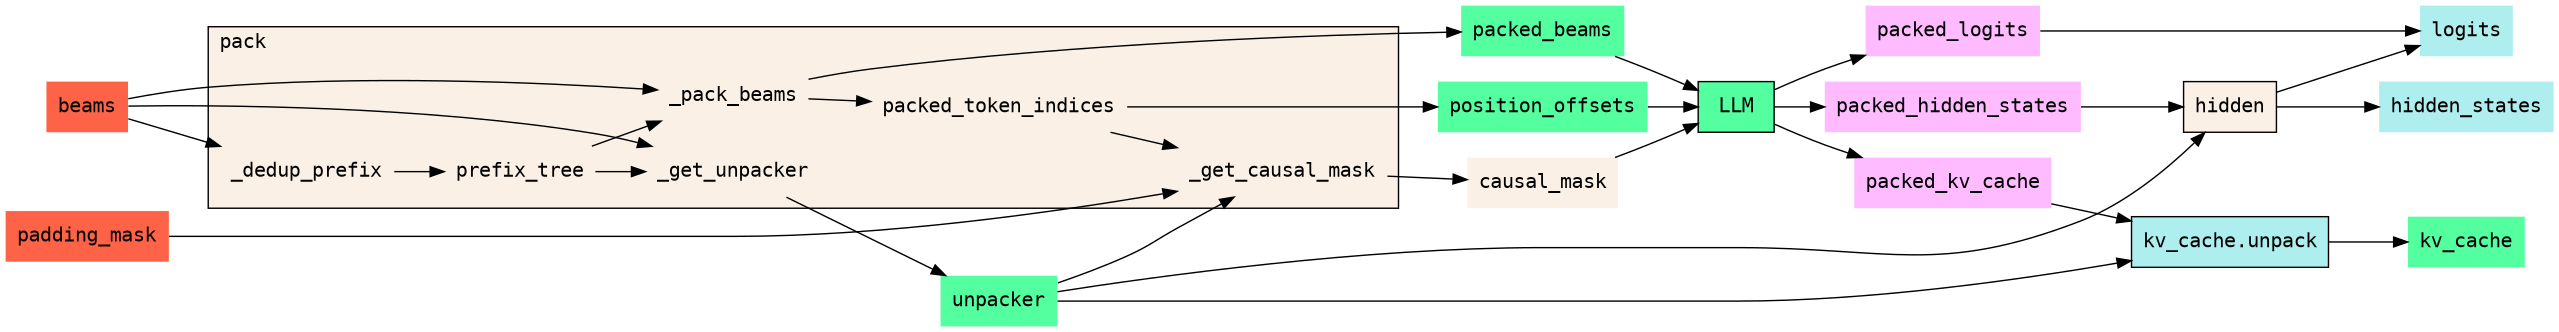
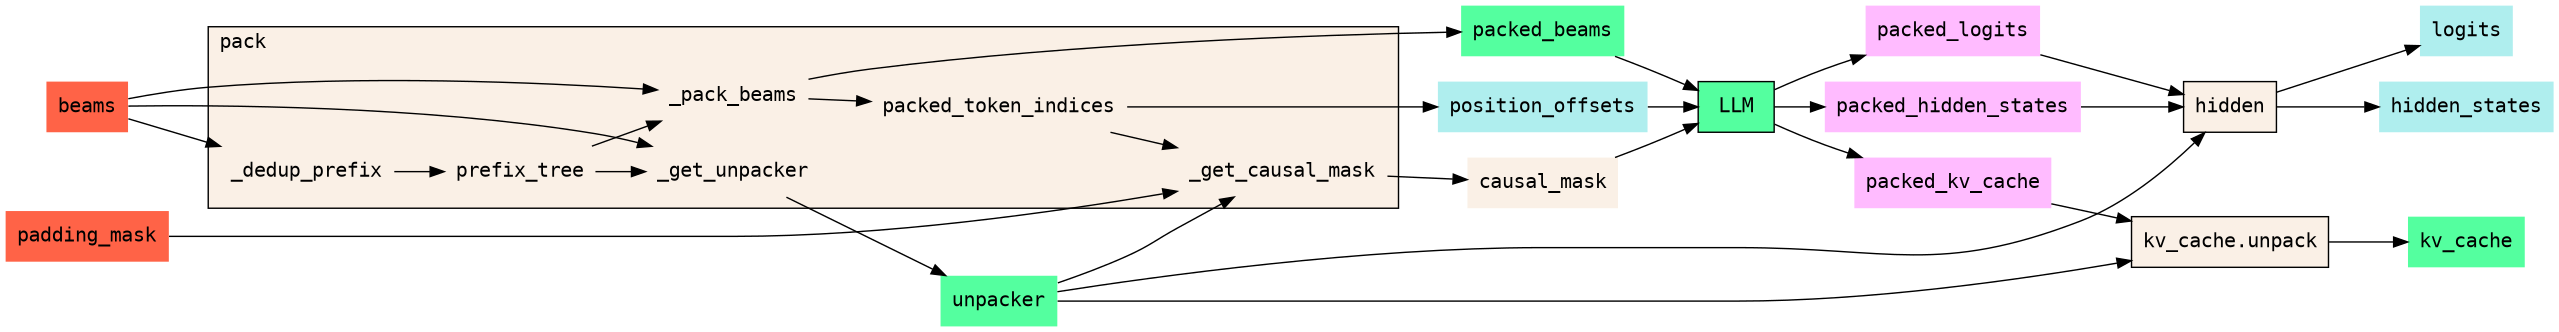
edge "packed_logits" -> "logits": now "packed_logits" -> "hidden"
node "position_offsets": fillcolor seagreen1 -> paleturquoise
node "kv_cache.unpack": fillcolor paleturquoise -> linen
